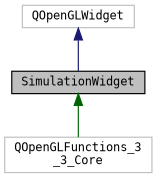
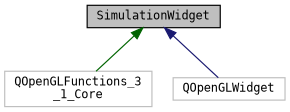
edge "SimulationWidget" -> "QOpenGLWidget": reversed
node "QOpenGLFunctions_3 _3_Core": label "QOpenGLFunctions_3 _3_Core" -> "QOpenGLFunctions_3 _1_Core"
